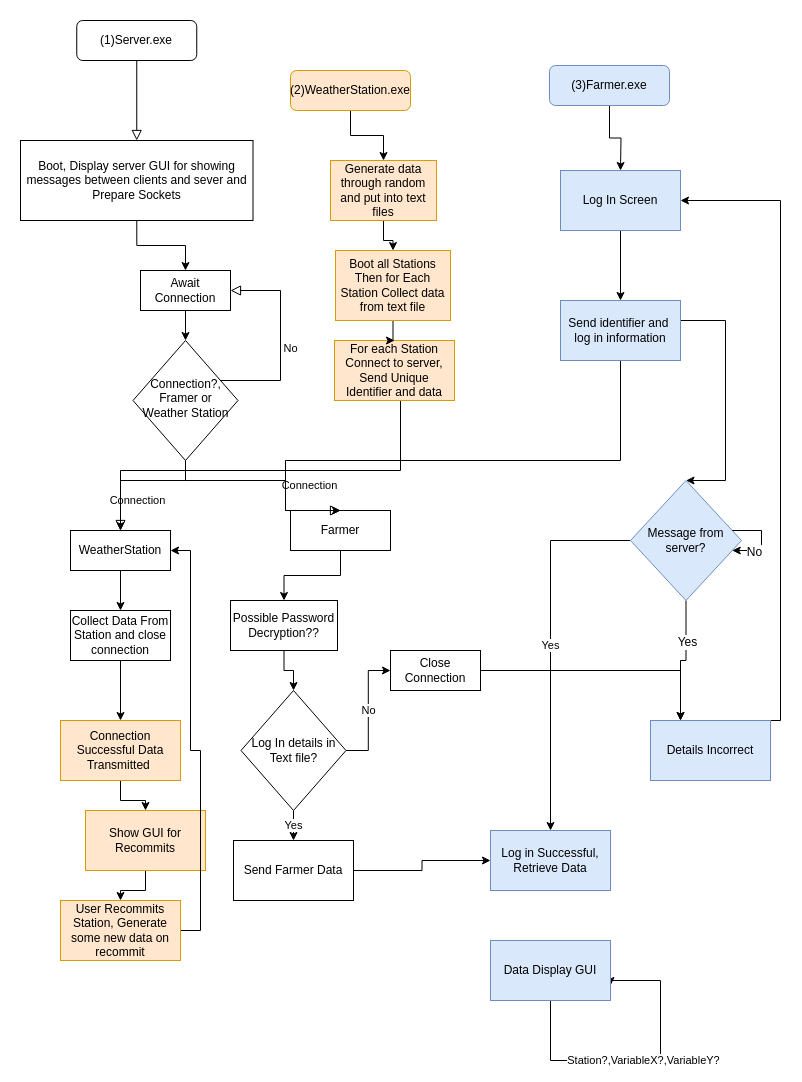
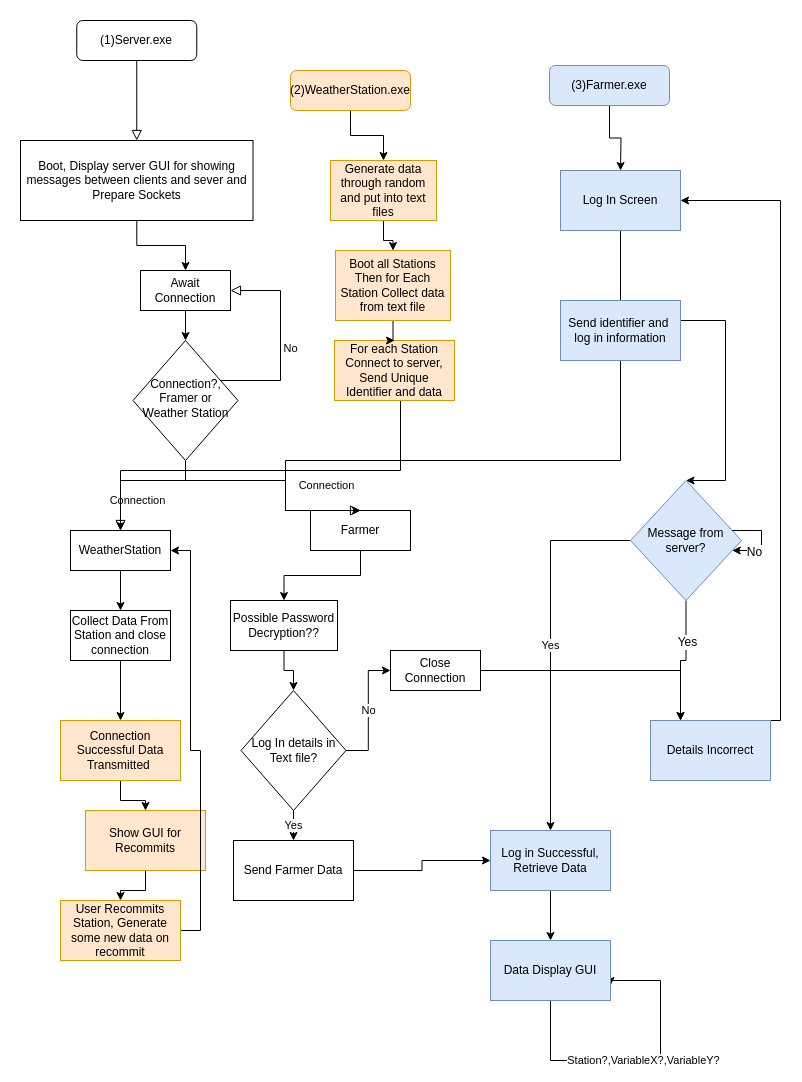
edge "Log In Screen" -> "Send identifier and log in information": arrowhead classic -> none
node "Farmer": moved (341, 531) -> (361, 531)
edge "Log in Successful, Retrieve Data" -> "Data Display GUI": added
